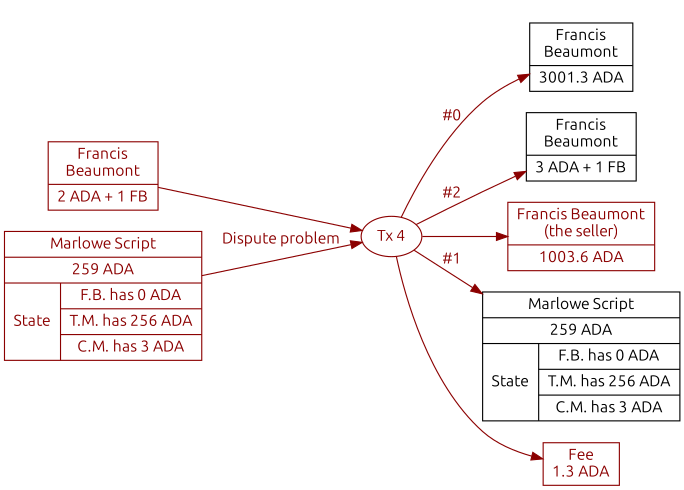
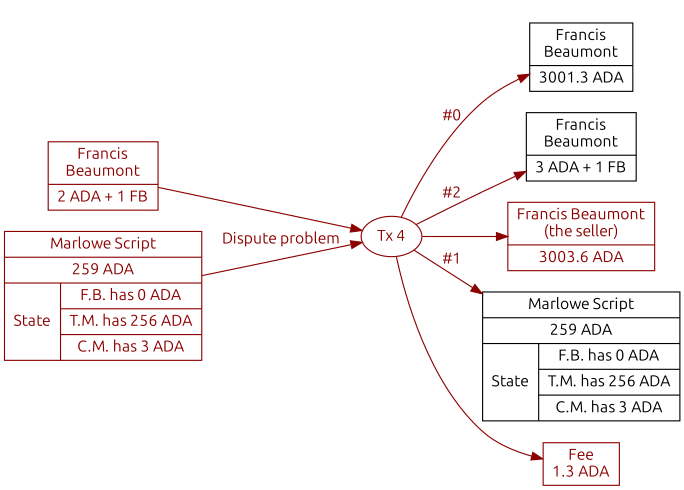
node "Francis Beaumont": text "1003.6 ADA" -> "3003.6 ADA"
